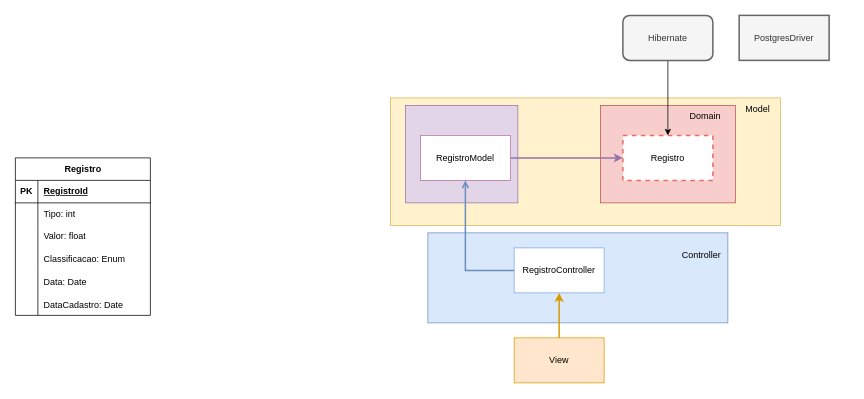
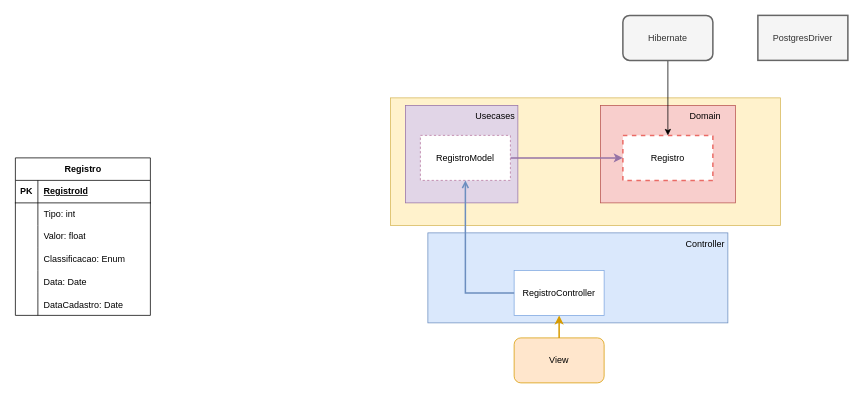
node "PostgresDriver": moved (784, 38) -> (803, 38)
node "Model": removed
node "Usecases": added
node "RegistroModel": style solid -> dashed
node "Controller": moved (702, 255) -> (705, 244)
node "RegistroController": moved (559, 270) -> (559, 293)
node "View": shape rectangle -> rounded rectangle
